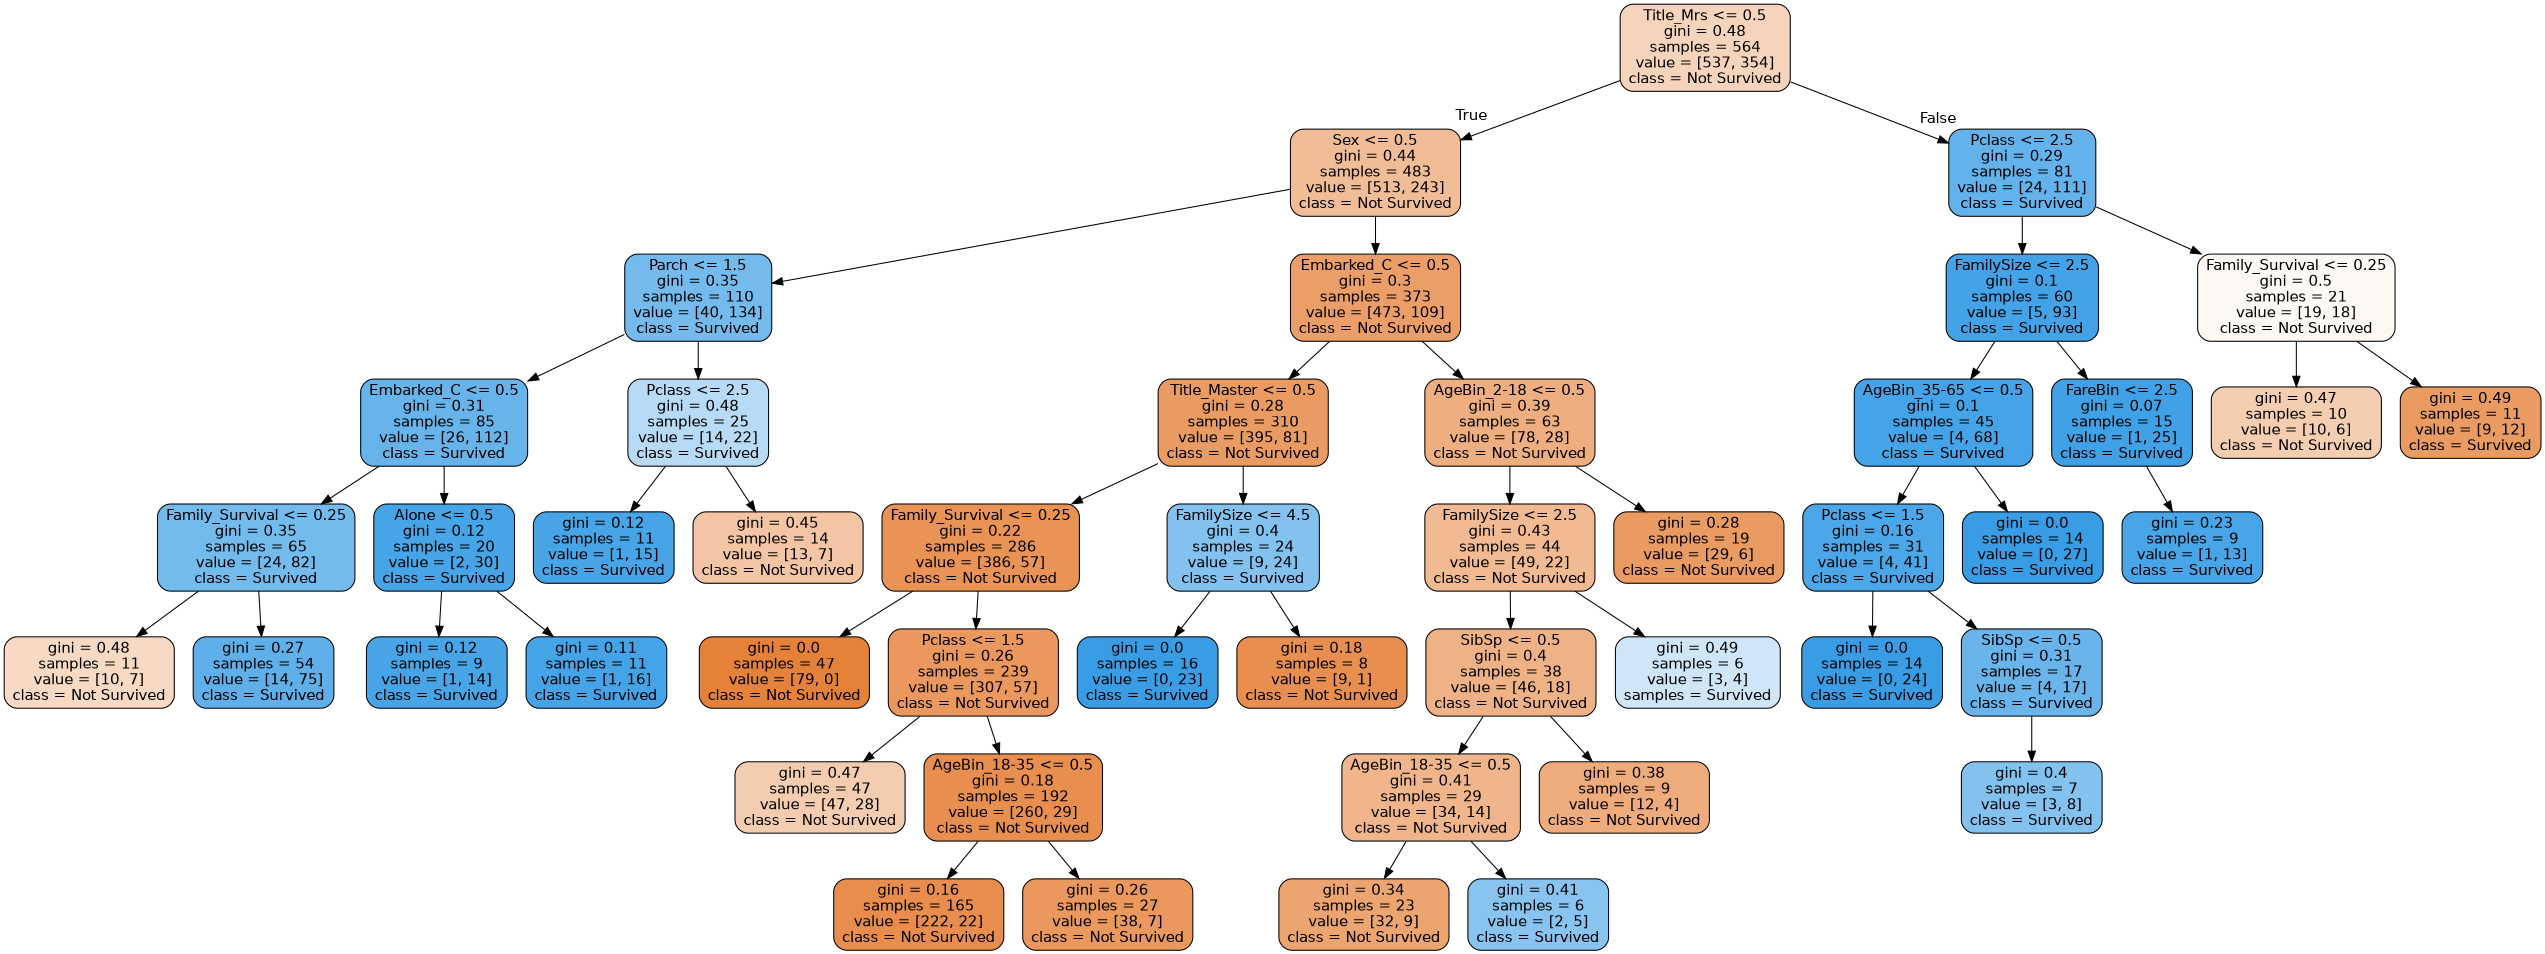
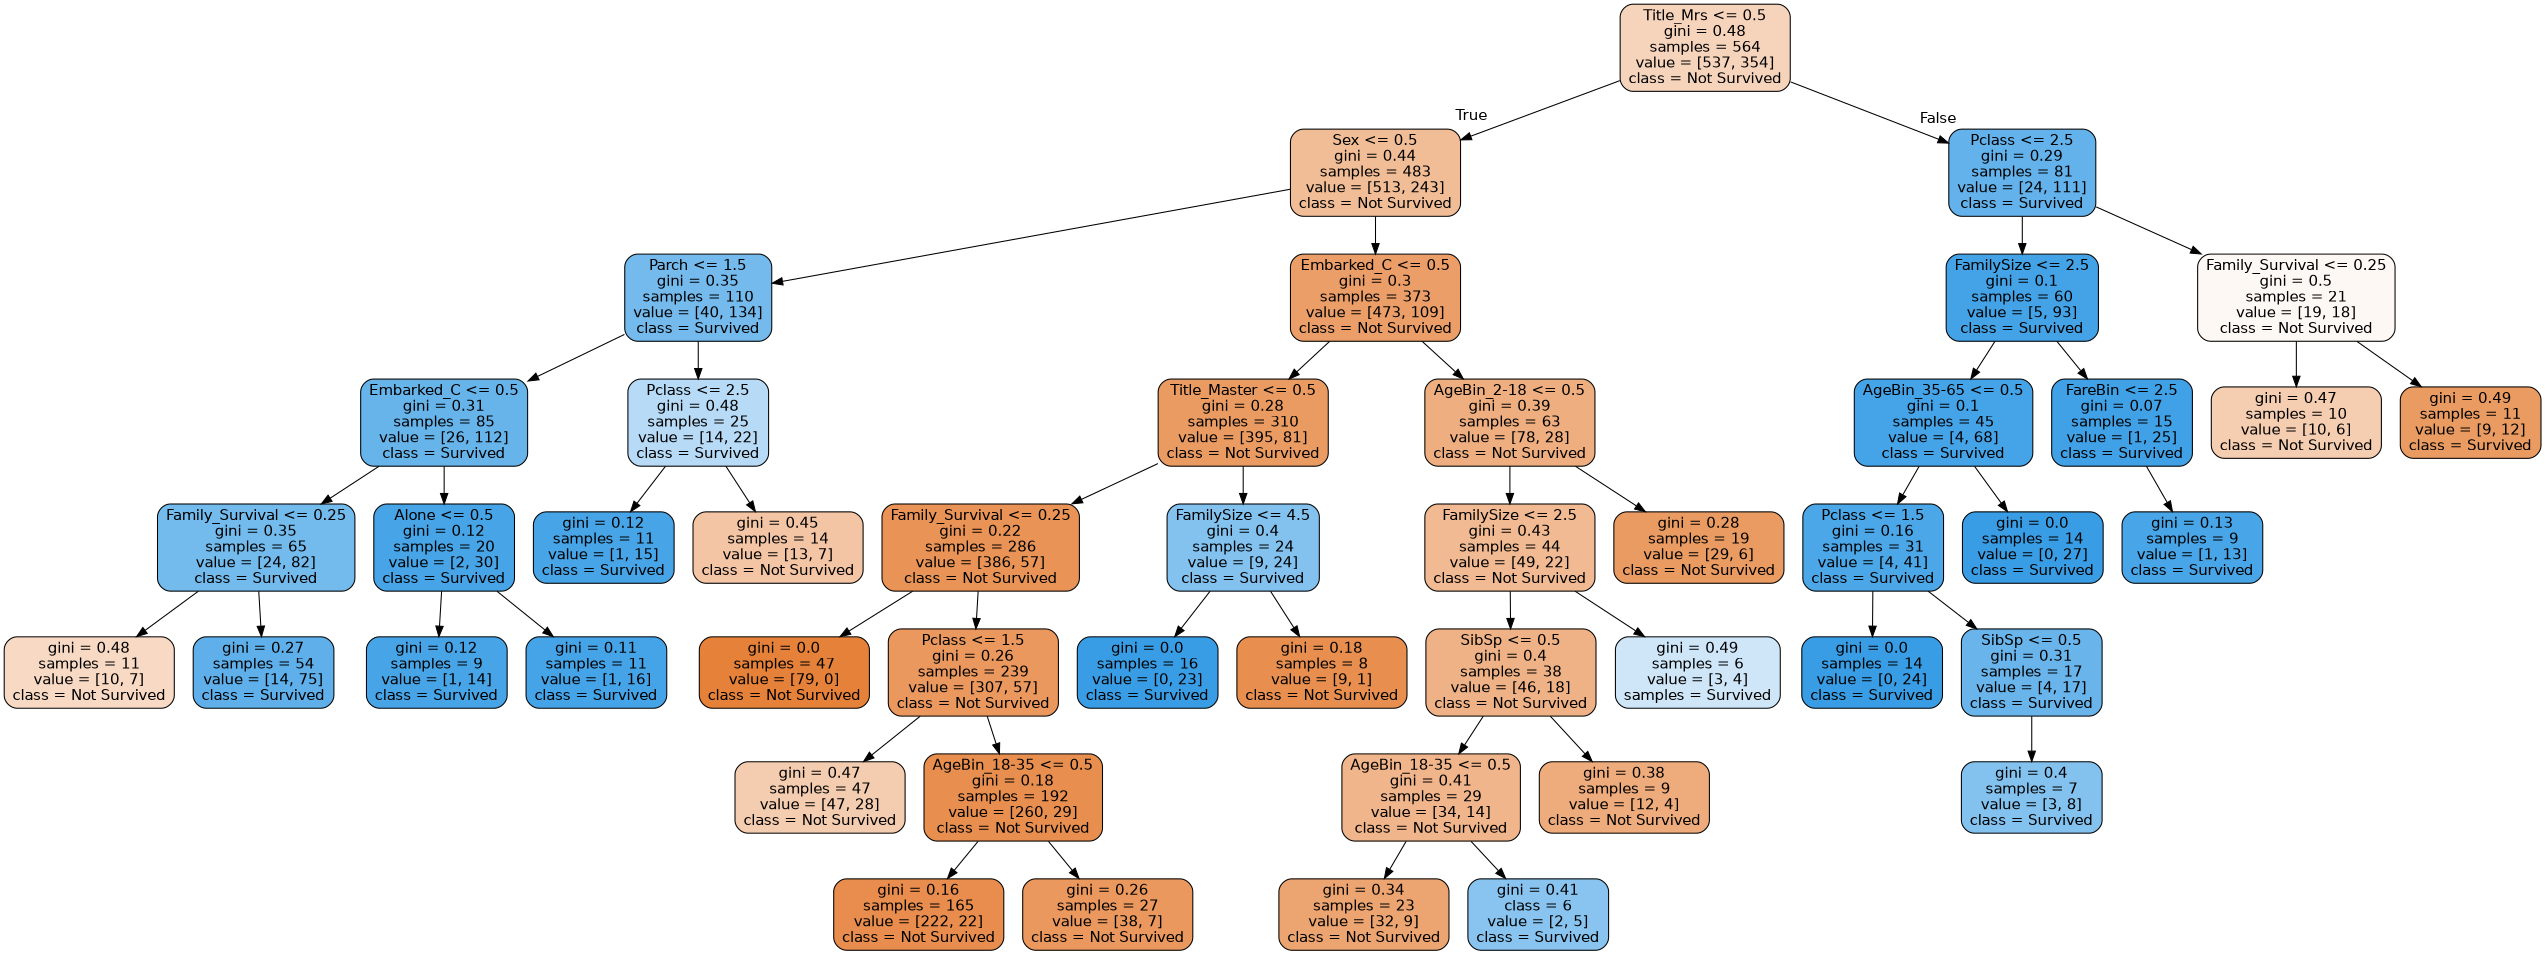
node "gini = 0.23 samples = 9 value = [1, 13] class = Survived": label "gini = 0.23 samples = 9 value = [1, 13] class = Survived" -> "gini = 0.13 samples = 9 value = [1, 13] class = Survived"
node "gini = 0.41 samples = 6 value = [2, 5] class = Survived": label "gini = 0.41 samples = 6 value = [2, 5] class = Survived" -> "gini = 0.41 class = 6 value = [2, 5] class = Survived"
